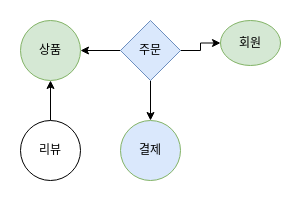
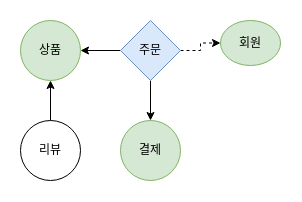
edge "주문" -> "회원": style solid -> dashed
node "결제": fillcolor #dae8fc -> #d5e8d4
